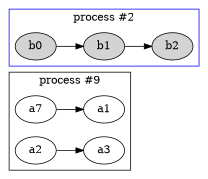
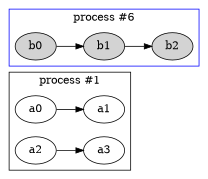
cluster "process #2": label "process #2" -> "process #6"
cluster "process #9": label "process #9" -> "process #1"
node "a7": label "a7" -> "a0"
